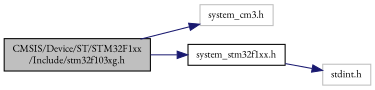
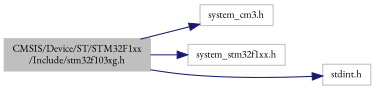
node "CMSIS/Device/ST/STM32F1xx /Include/stm32f103xg.h": color black -> grey75
node "system_stm32f1xx.h": color black -> grey75
edge "system_stm32f1xx.h" -> "stdint.h": now "CMSIS/Device/ST/STM32F1xx /Include/stm32f103xg.h" -> "stdint.h"
